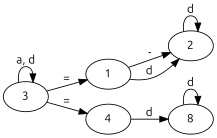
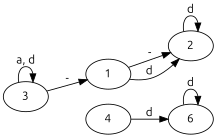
edge "3" -> "1": label "=" -> "-"
edge "3" -> "4": removed, label "="
node "8": label "8" -> "6"
